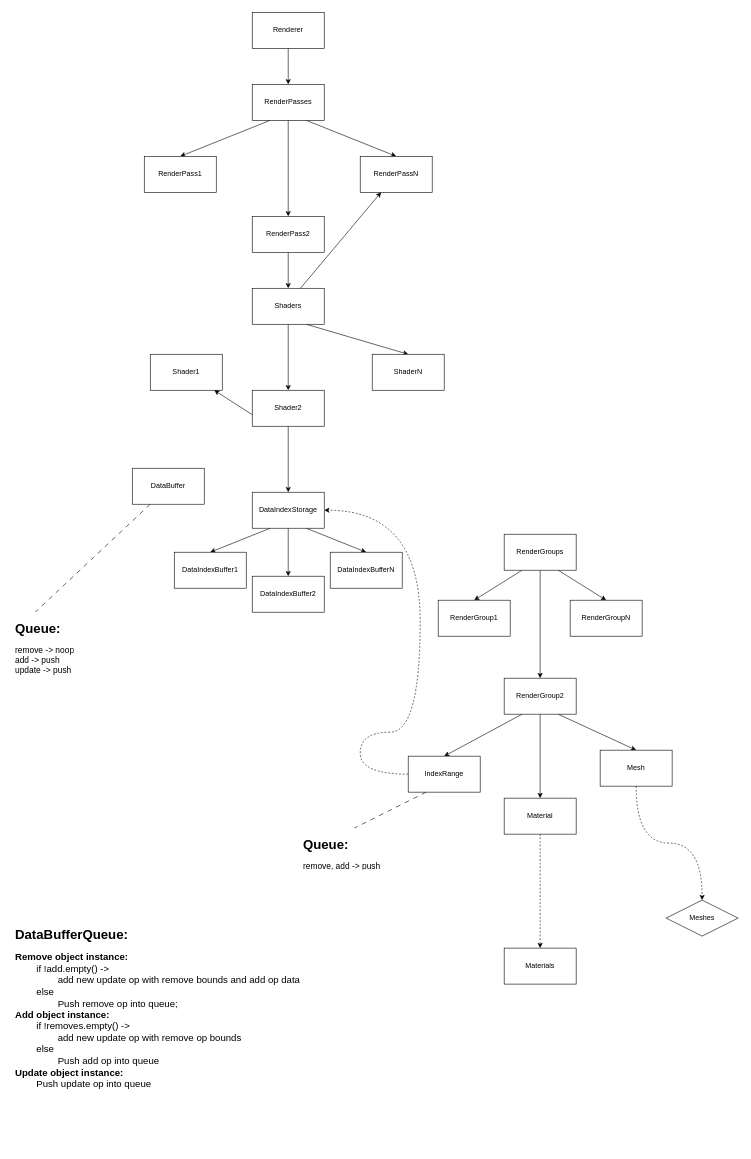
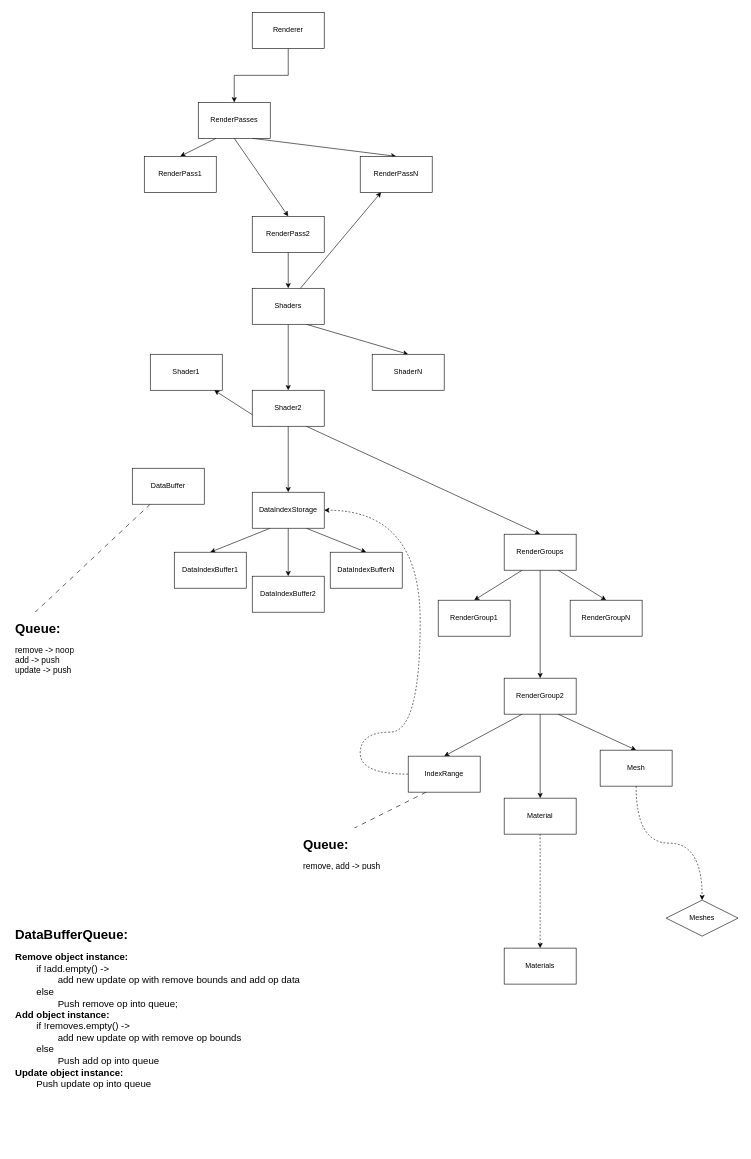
node "RenderPasses": moved (288, 102) -> (234, 120)
edge "Shader2" -> "RenderGroups": added
